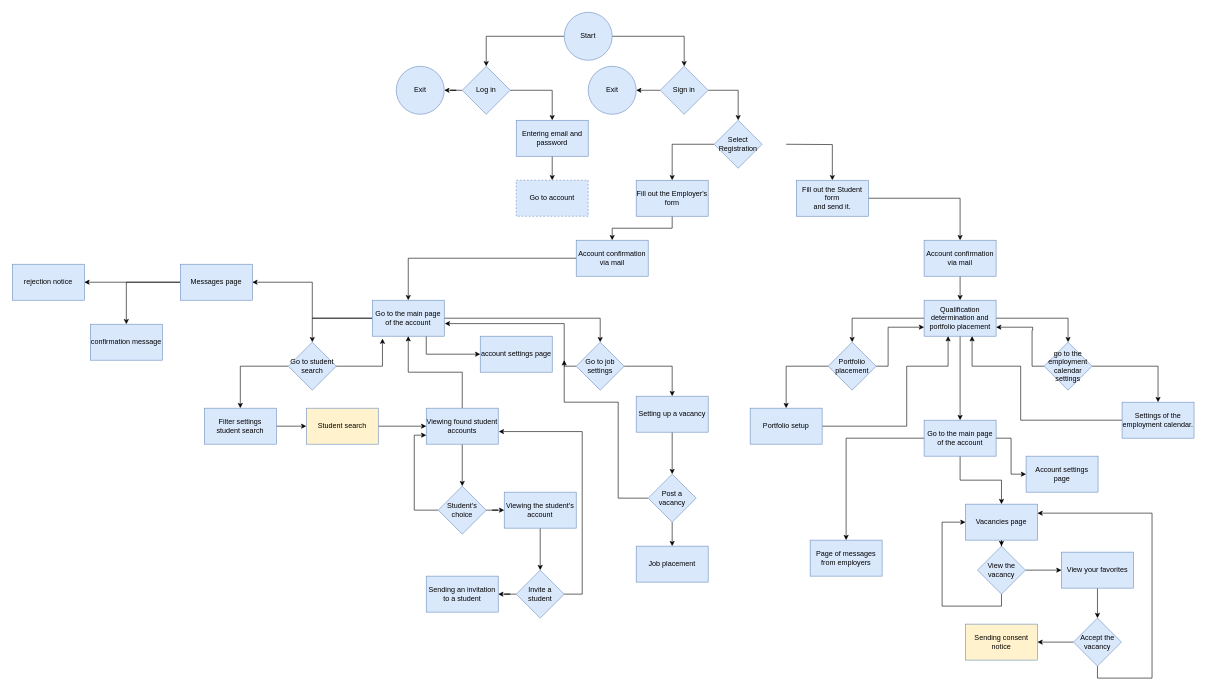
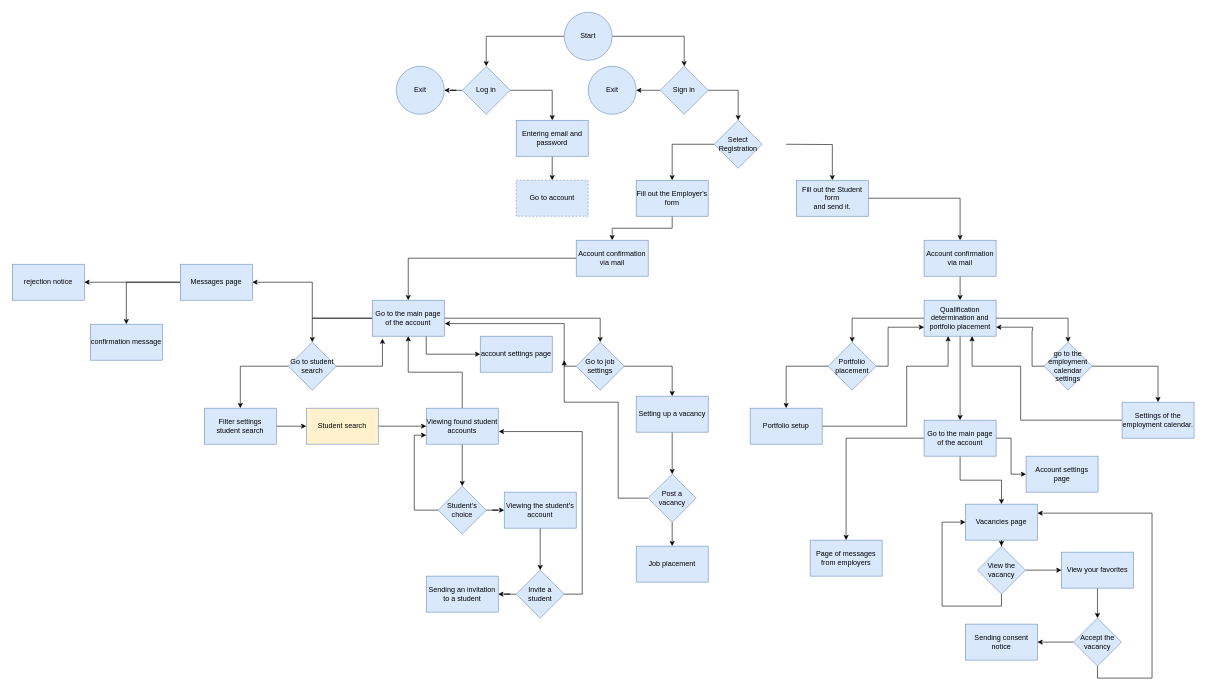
node "Sending consent notice": fillcolor #fff2cc -> #dae8fc
